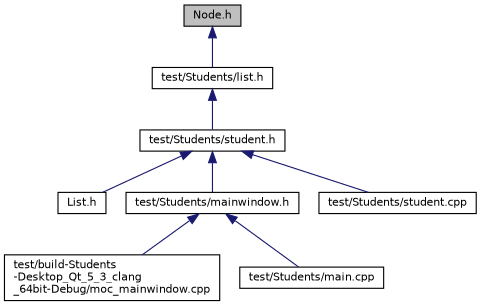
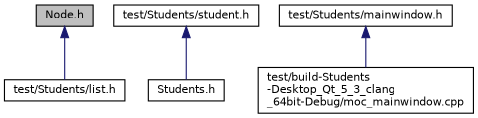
edge "test/Students/student.h" -> "test/Students/list.h": removed
edge "test/Students/mainwindow.h" -> "test/Students/student.h": removed
node "List.h": label "List.h" -> "Students.h"
node "test/Students/student.cpp": removed
node "test/Students/main.cpp": removed
